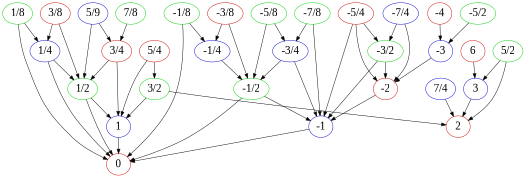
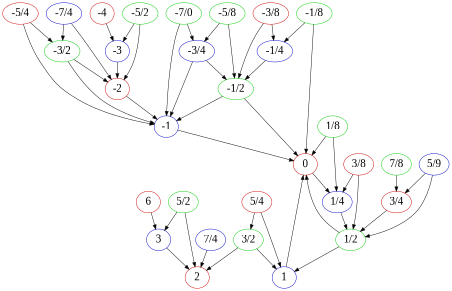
node "-7/8": label "-7/8" -> "-7/0"
edge "-5/4" -> "-2": now "-5/2" -> "-2"
edge "3/4" -> "1": removed
edge "1/4" -> "0": reversed
